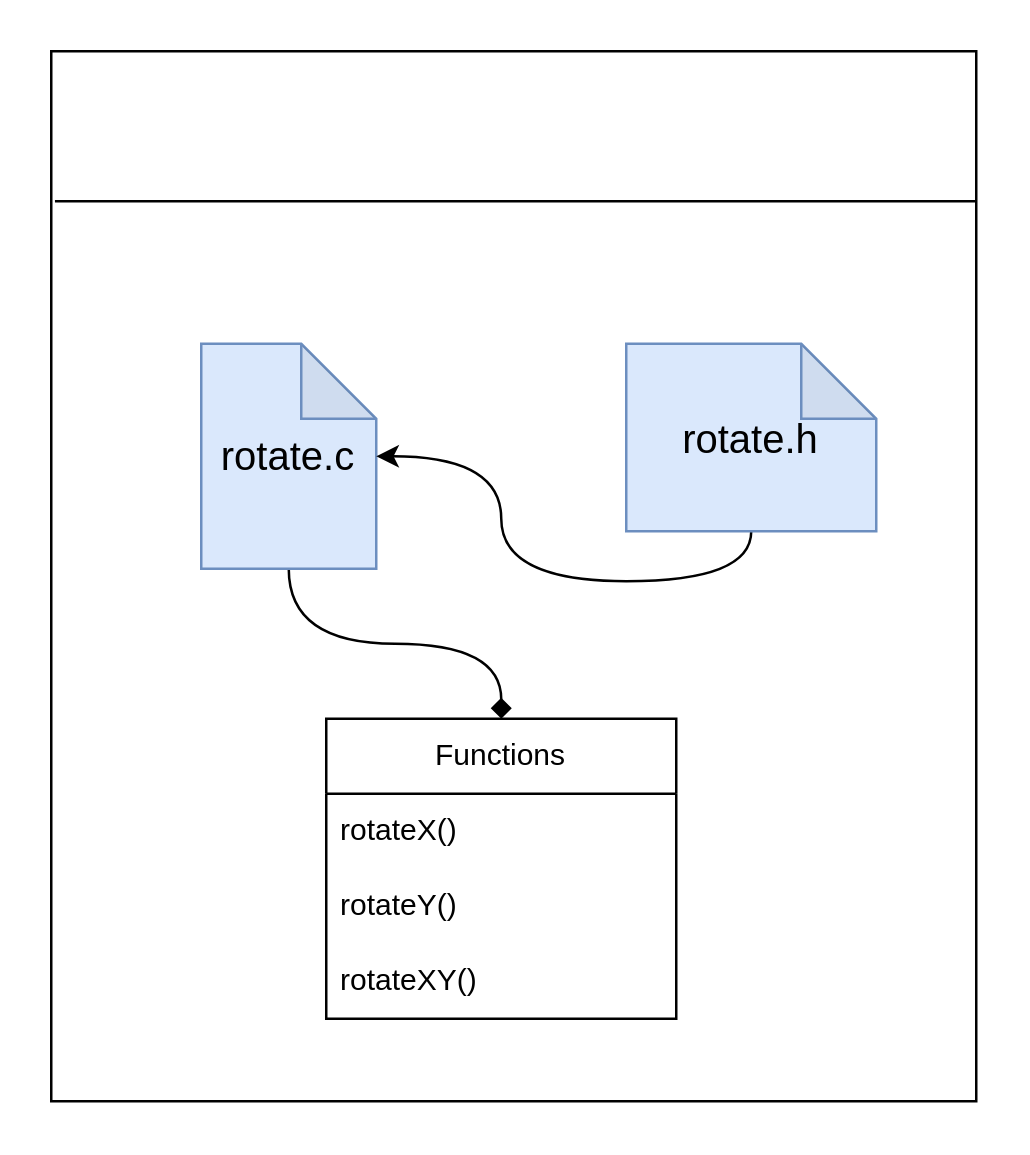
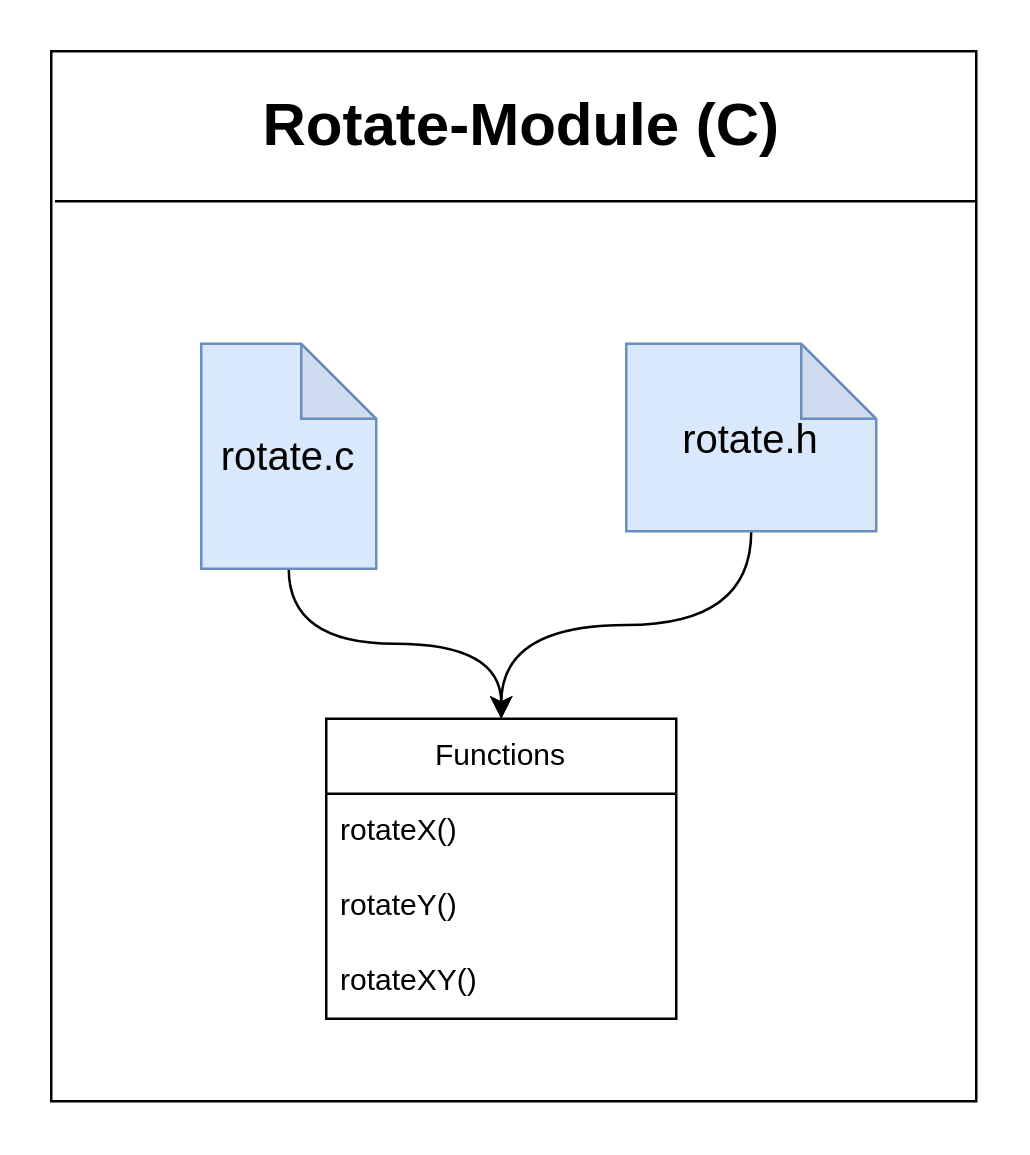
node "Rotate-Module (C)": added
edge "rotate.h" -> "rotate.c": now "rotate.h" -> "Functions"
edge "rotate.c" -> "Functions": arrowhead diamond -> classic
